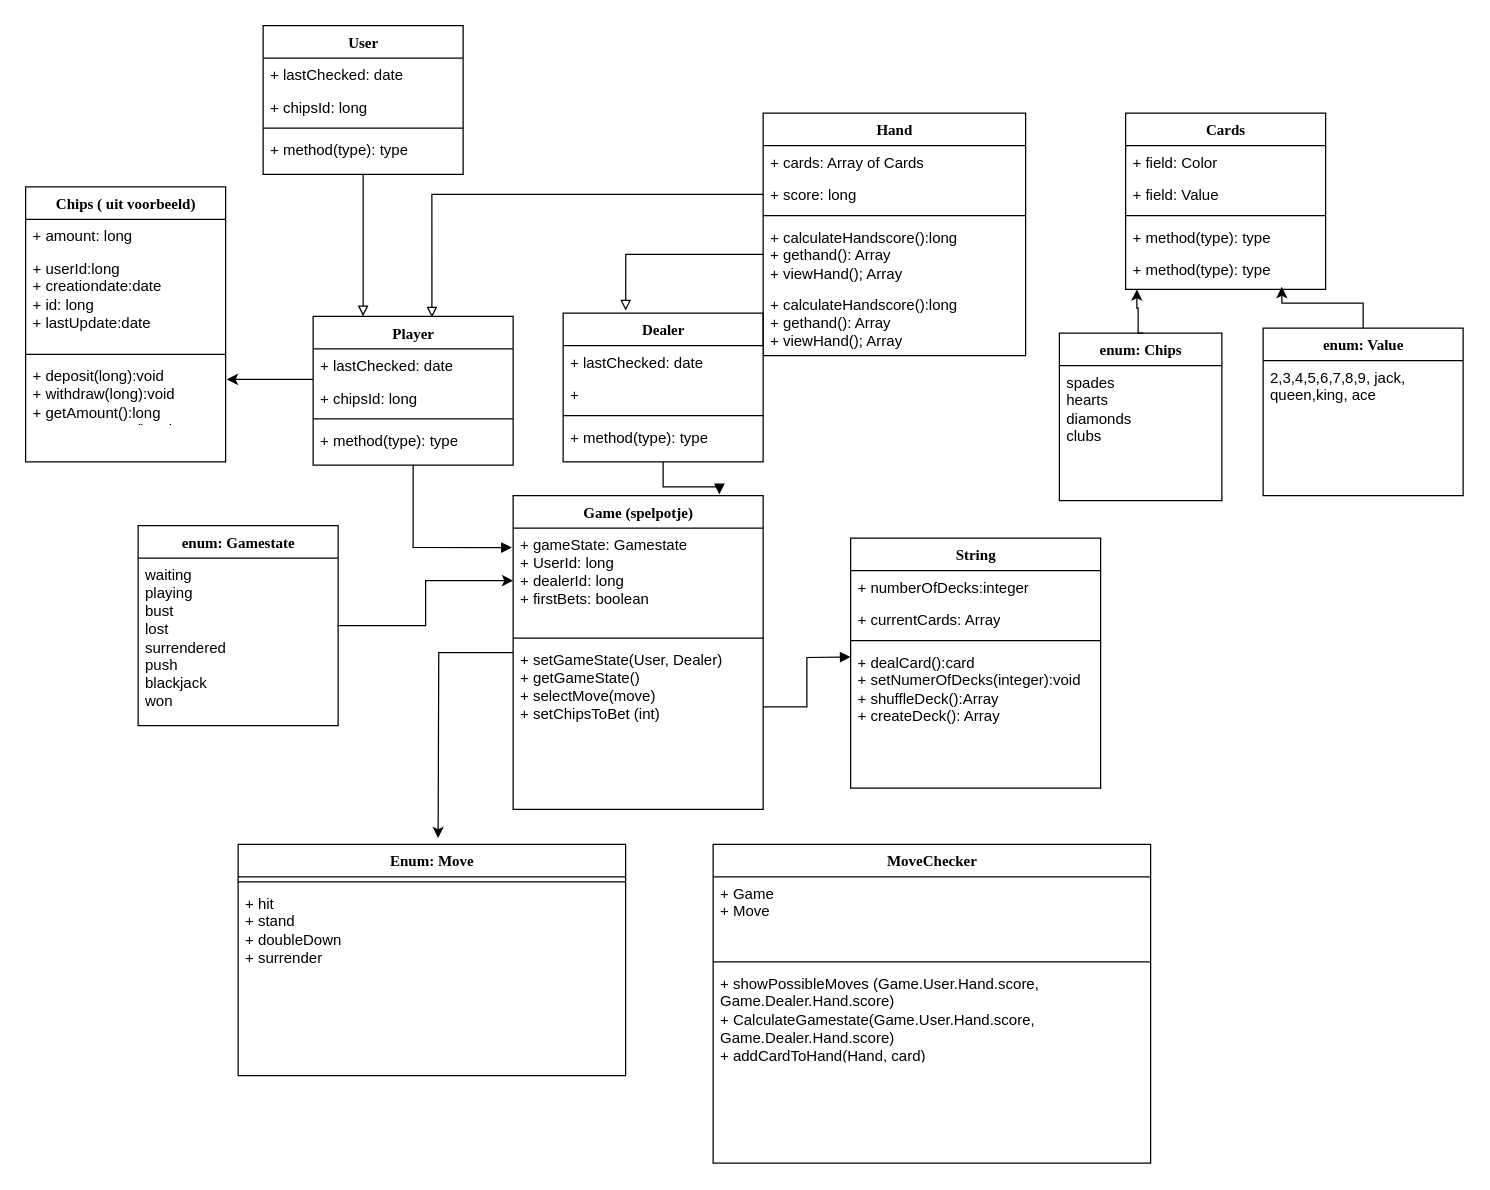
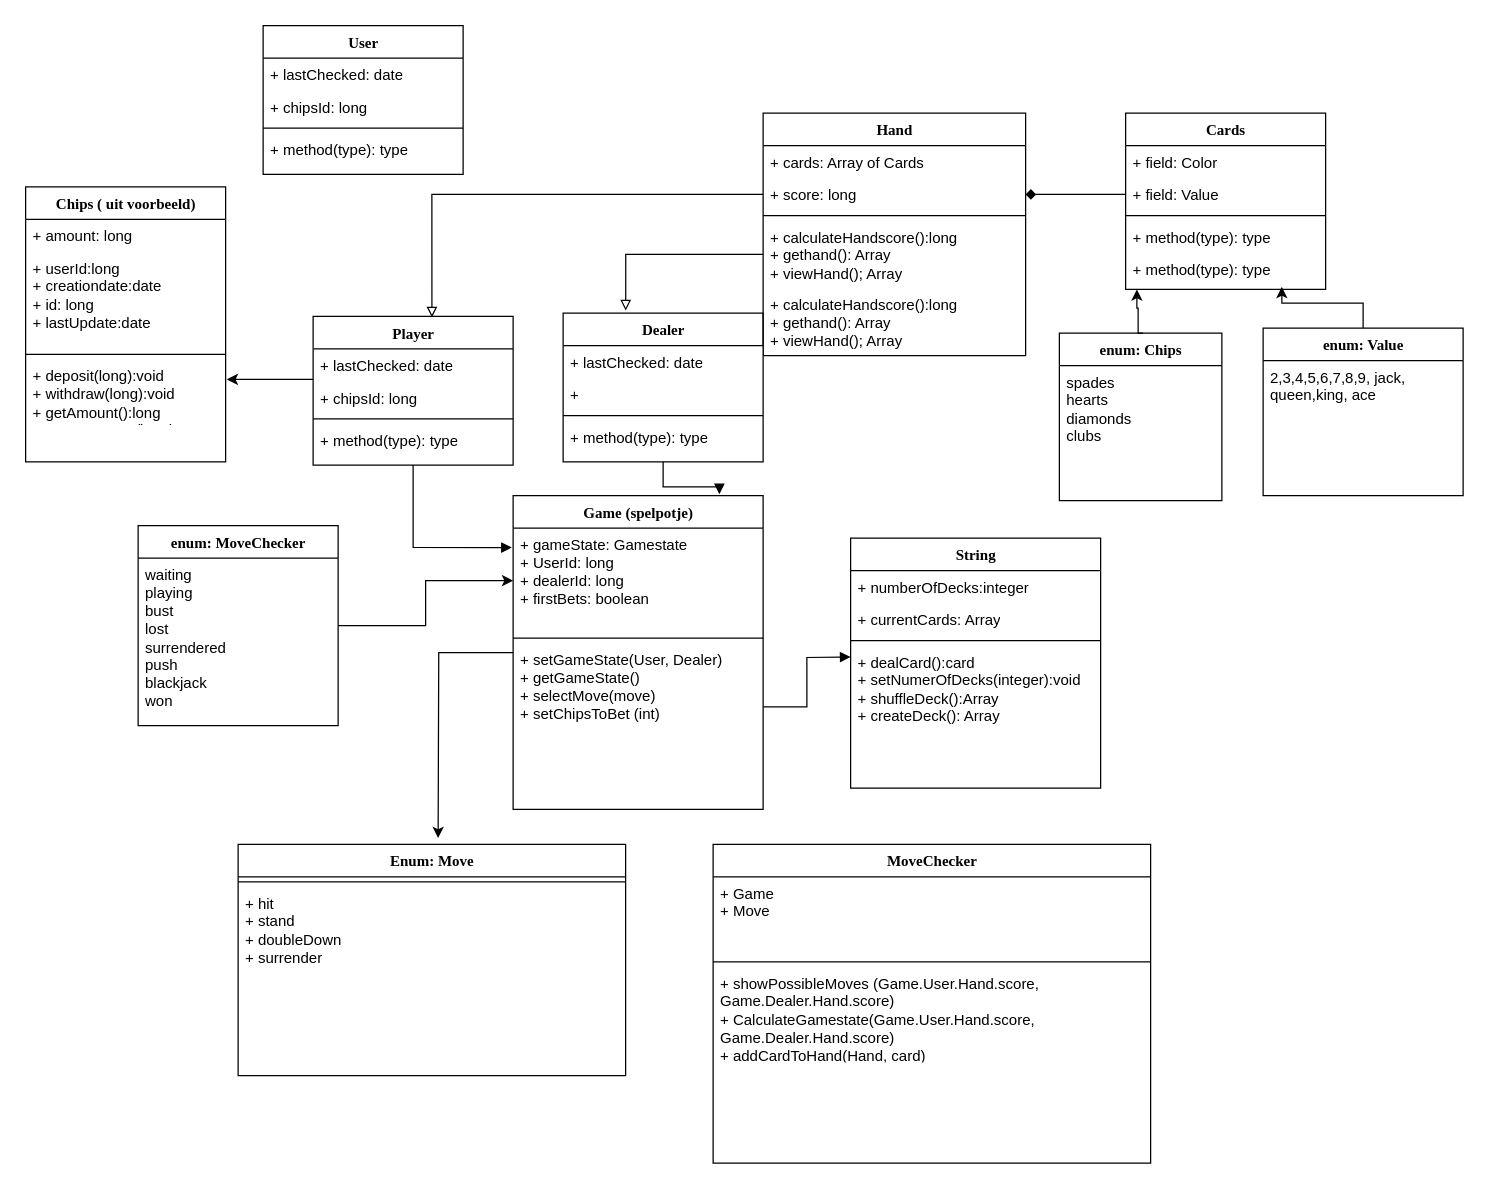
edge "+ field: Value" -> "+ score: long": added
edge "User" -> "Player": removed
node "enum: Gamestate": label "enum: Gamestate" -> "enum: MoveChecker"
